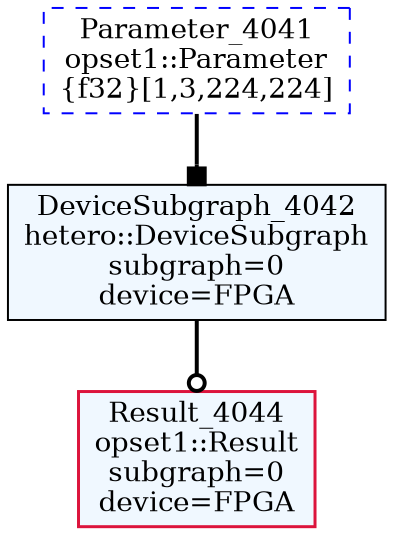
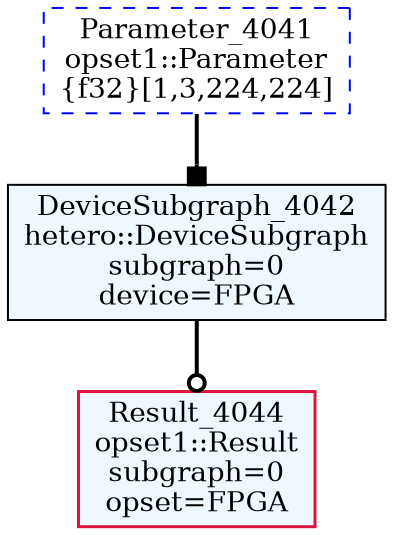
node "Result_4044 opset1::Result subgraph=0 device=FPGA": label "Result_4044 opset1::Result subgraph=0 device=FPGA" -> "Result_4044 opset1::Result subgraph=0 opset=FPGA"
